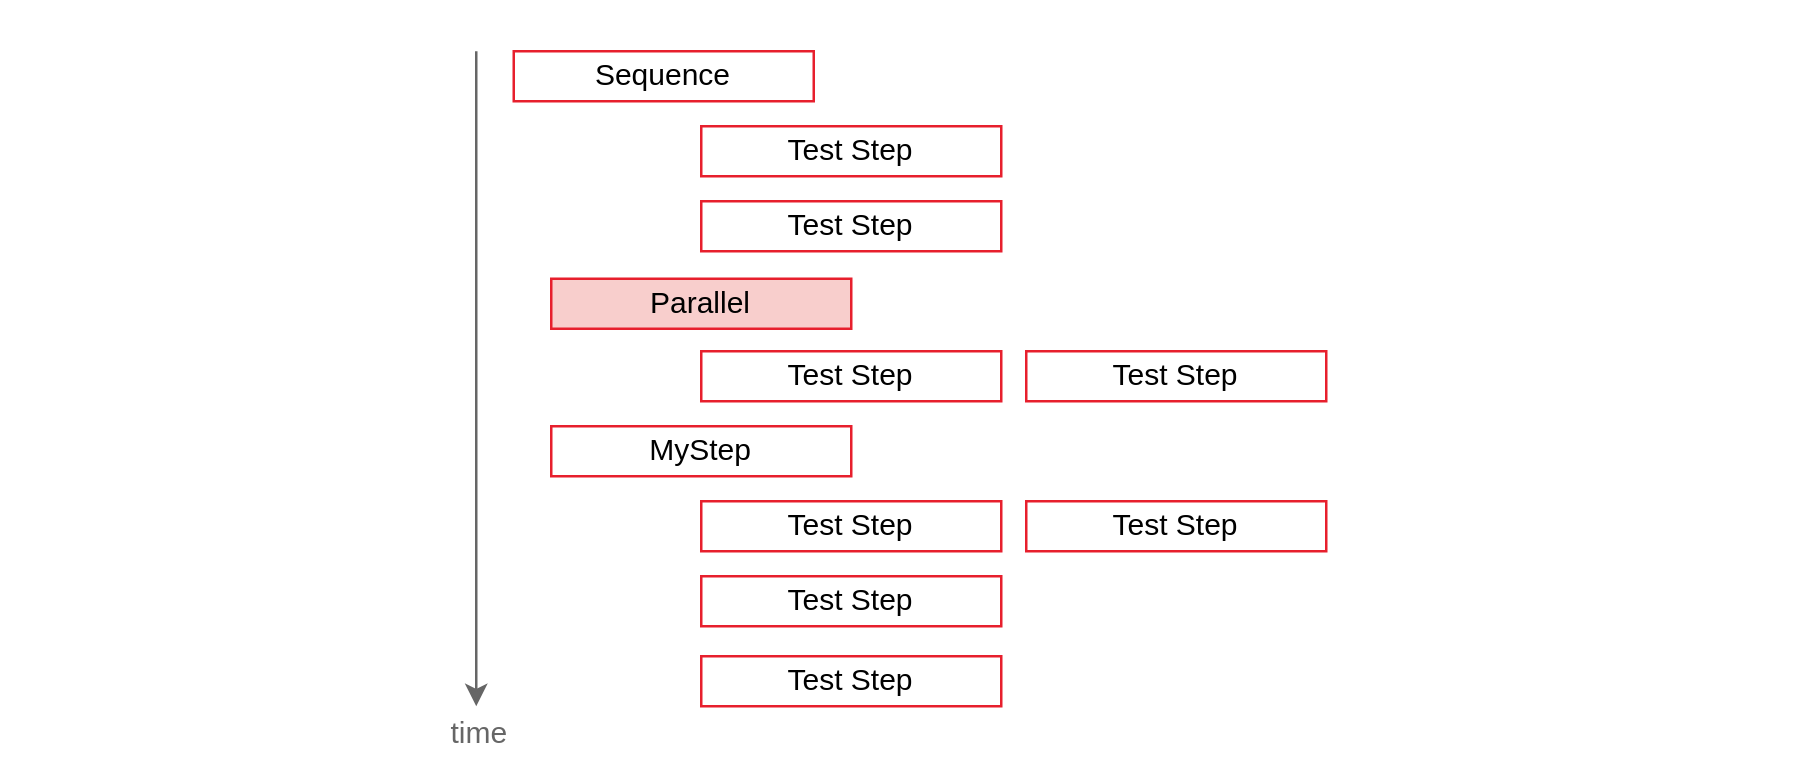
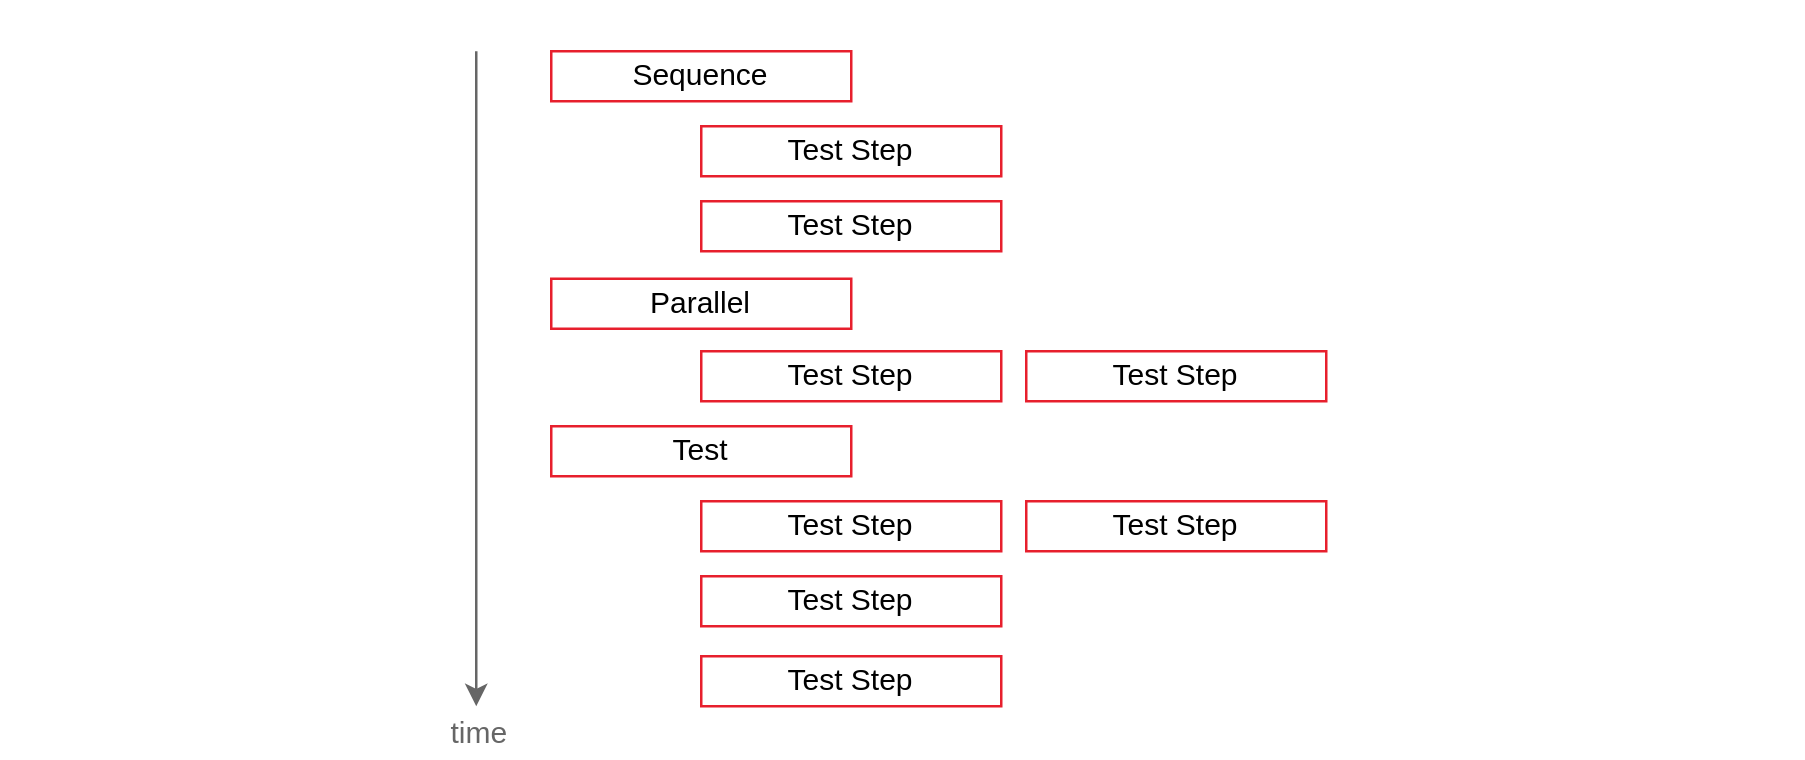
node "Sequence": moved (664, 76) -> (701, 76)
node "Parallel": fillcolor #f8cecc -> #ffffff
node "MyStep": label "MyStep" -> "Test"
